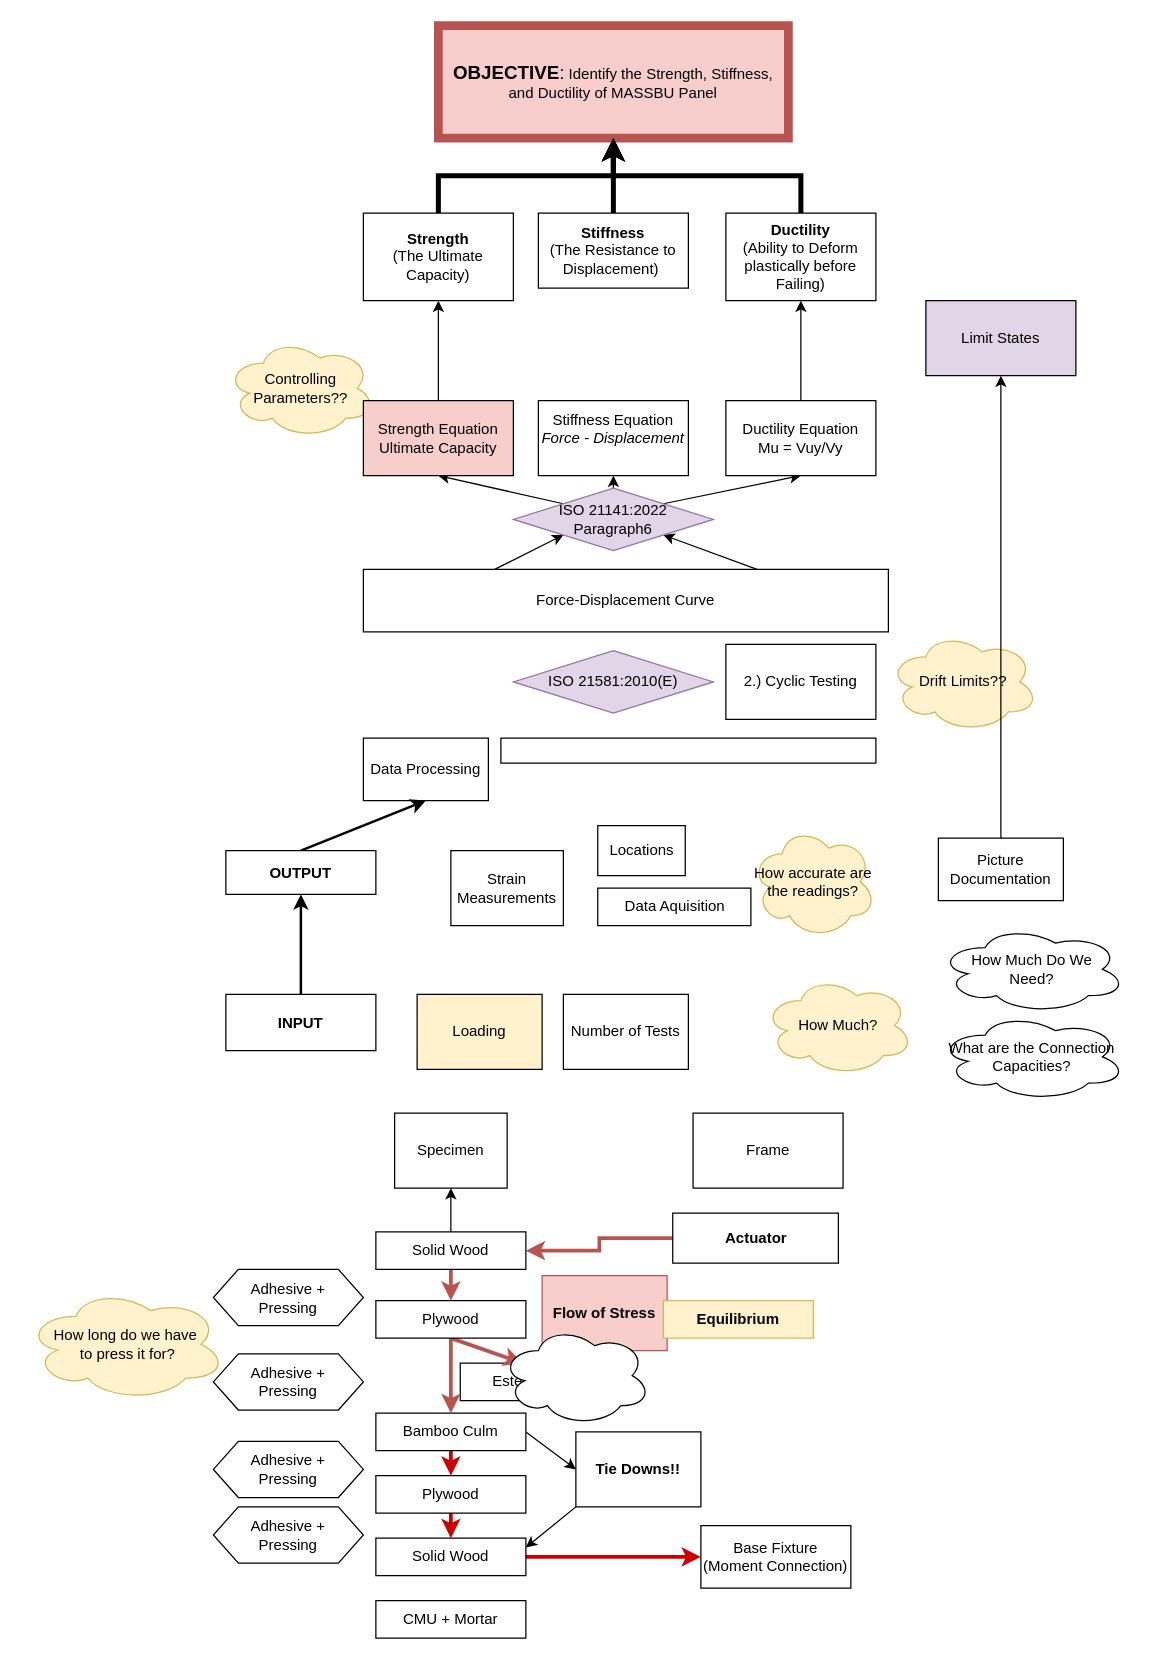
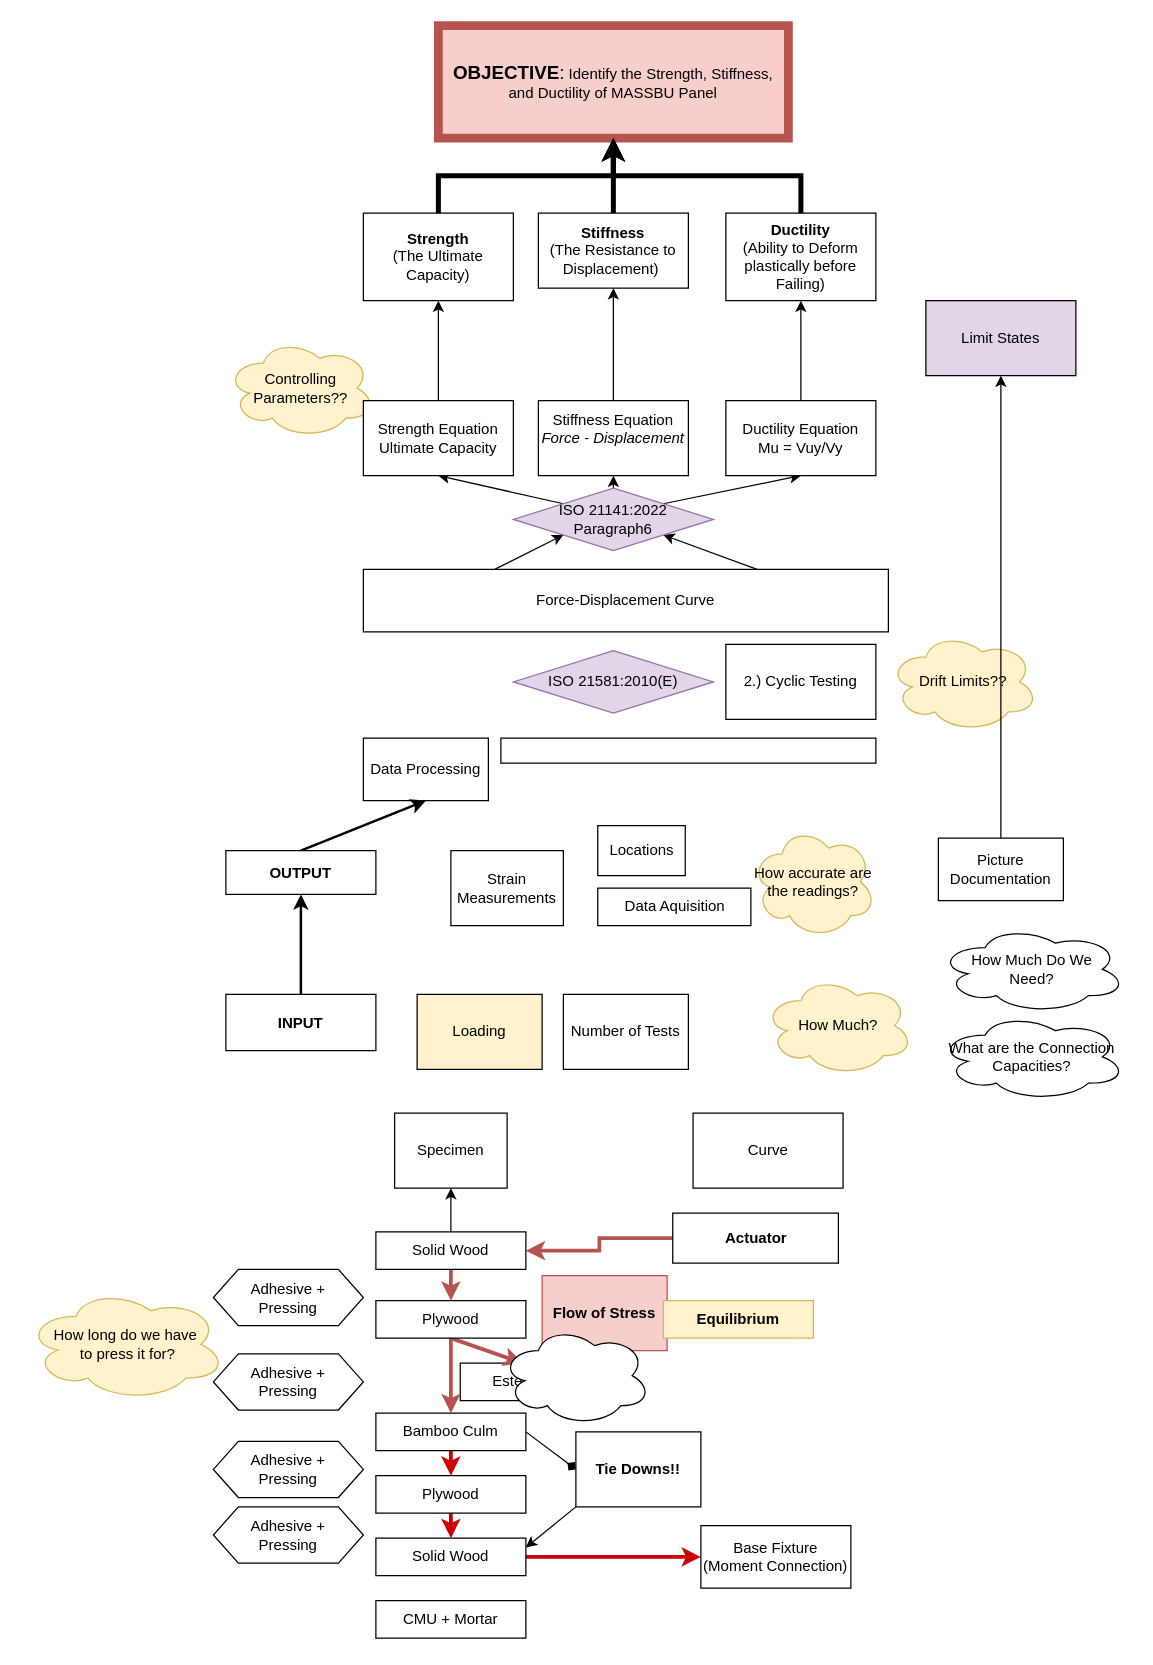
edge "Stiffness Equation Force - Displacement" -> "Stiffness (The Resistance to Displacement)": added
node "Strength Equation Ultimate Capacity": fillcolor #f8cecc -> #ffffff
node "Frame": label "Frame" -> "Curve"
edge "Bamboo Culm" -> "Tie Downs!!": arrowhead classic -> diamond
